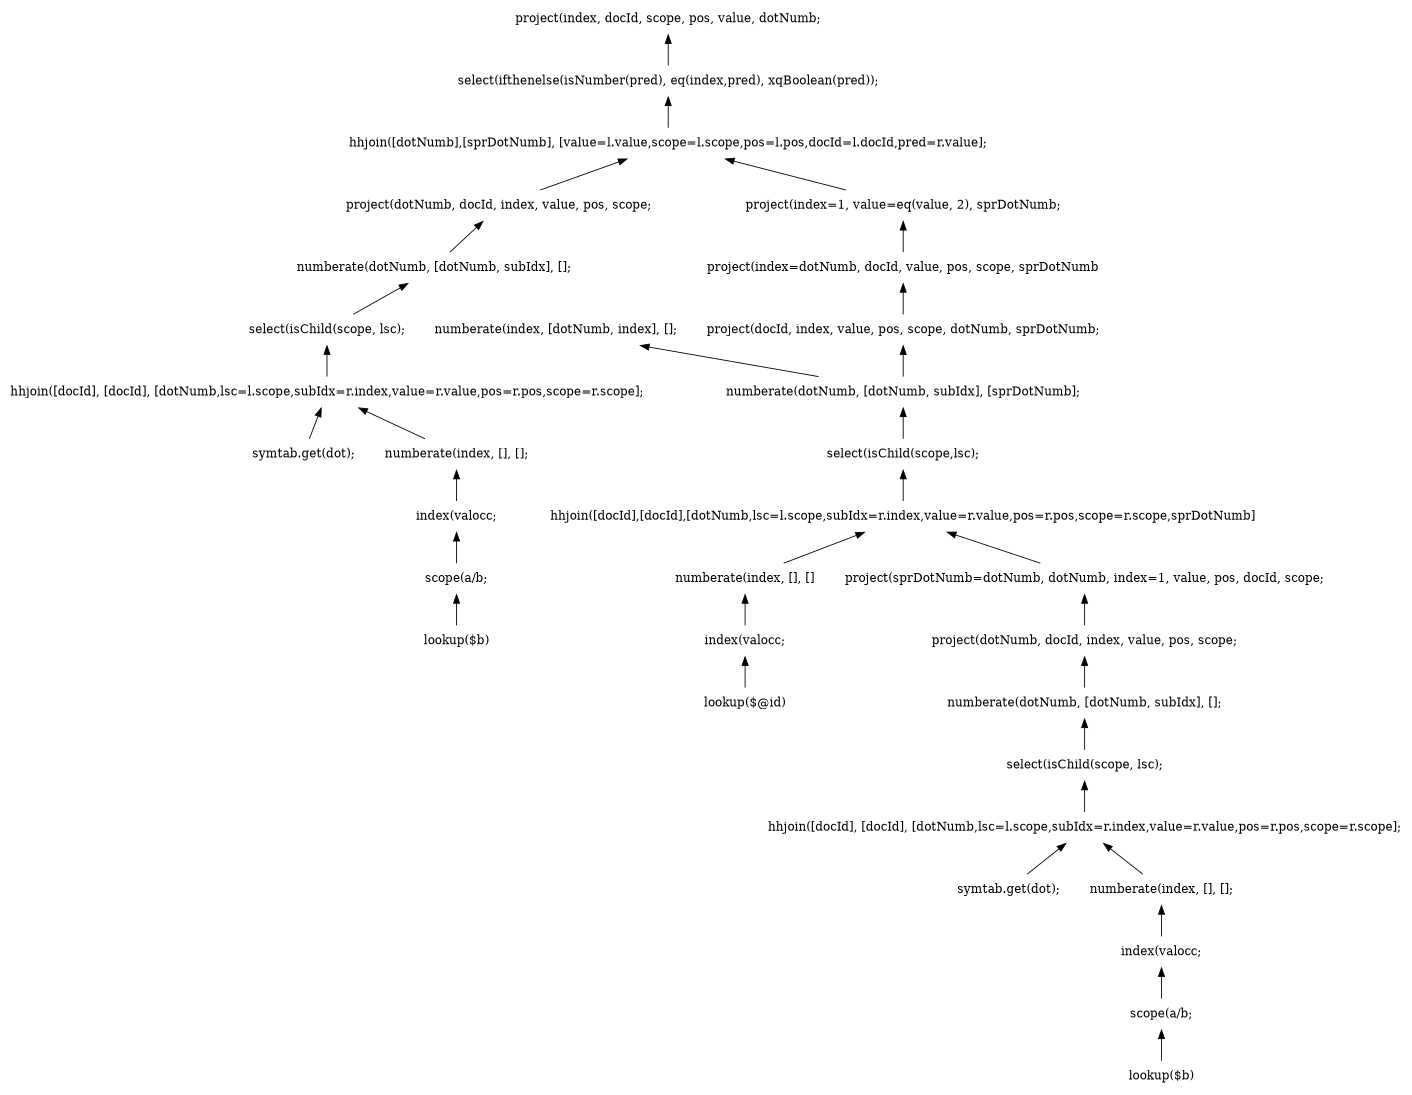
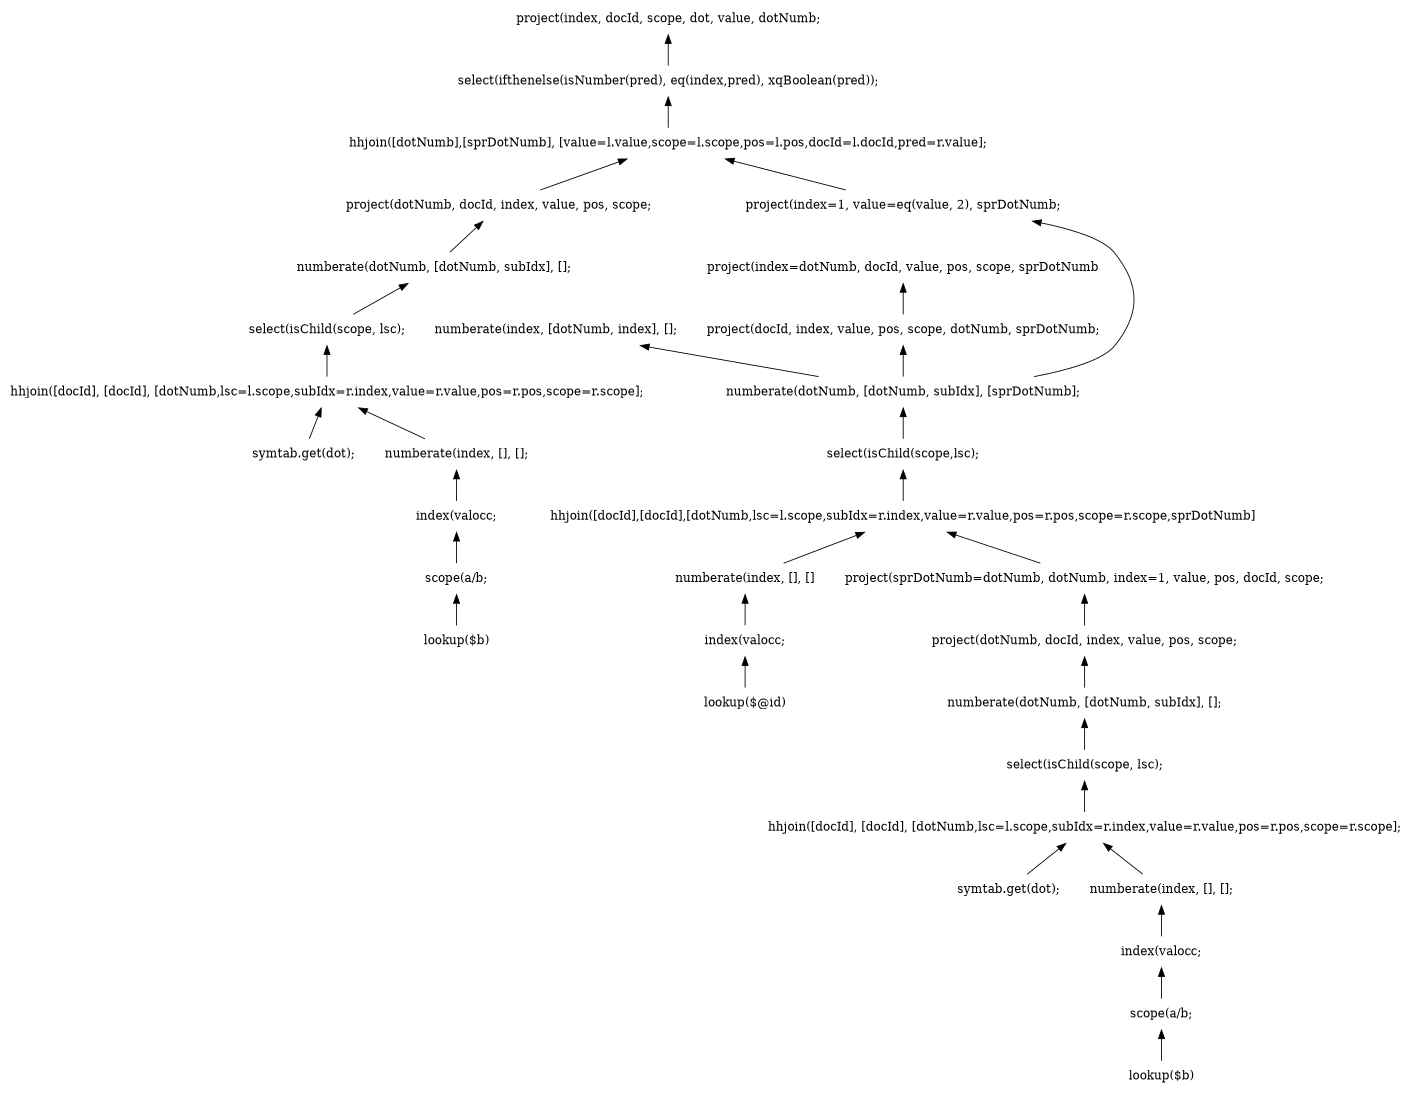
node "project(index, docId, scope, pos, value, dotNumb;": label "project(index, docId, scope, pos, value, dotNumb;" -> "project(index, docId, scope, dot, value, dotNumb;"
edge "project(index=1, value=eq(value, 2), sprDotNumb;" -- "project(index=dotNumb, docId, value, pos, scope, sprDotNumb": now "project(index=1, value=eq(value, 2), sprDotNumb;" -- "numberate(dotNumb, [dotNumb, subIdx], [sprDotNumb];"
